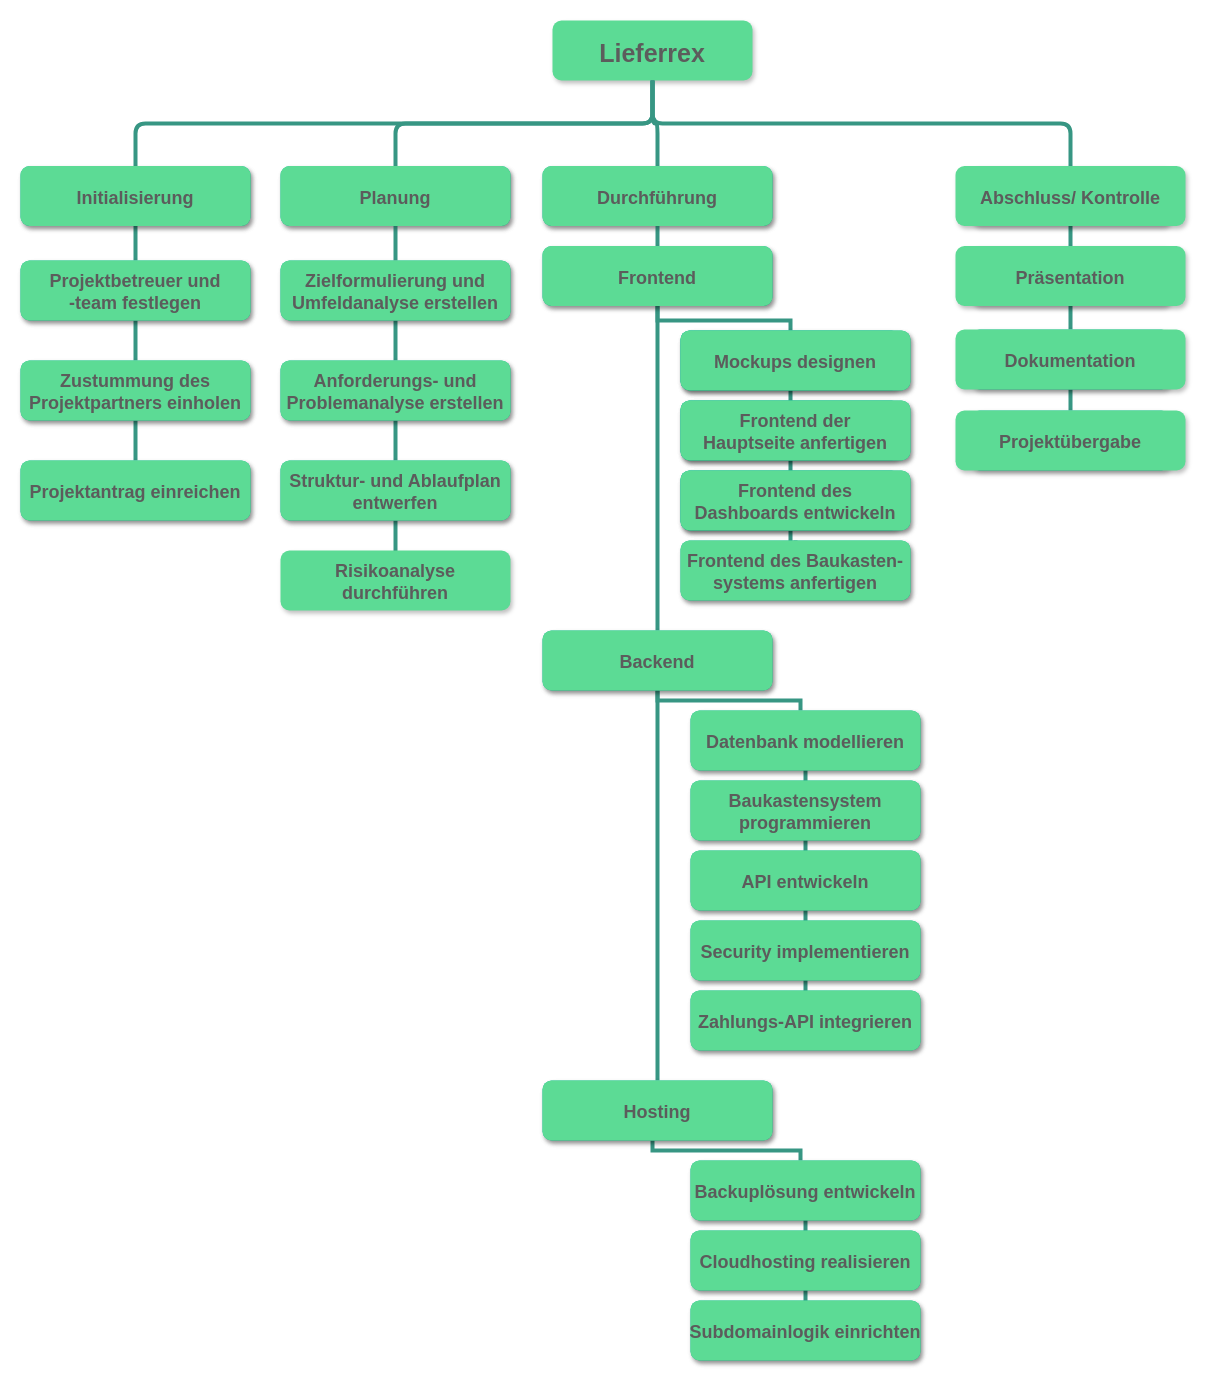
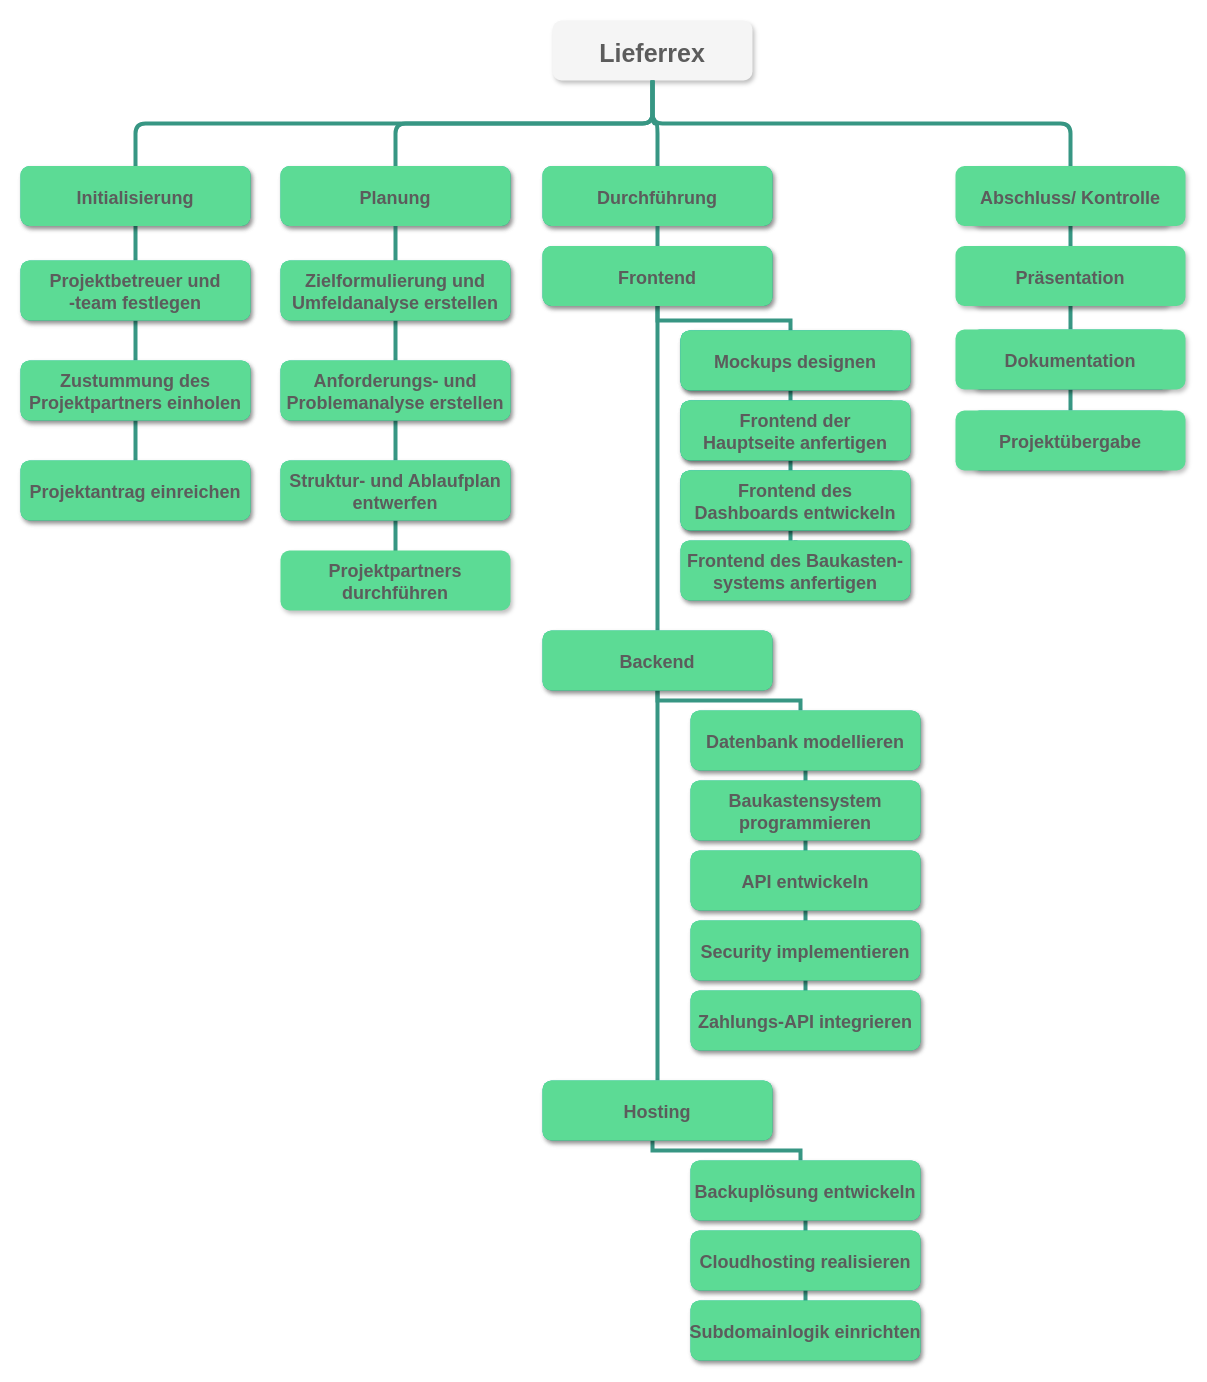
node "Lieferrex": fillcolor #5cdb95 -> #f5f5f5
node "Risikoanalyse durchführen": label "Risikoanalyse durchführen" -> "Projektpartners durchführen"
